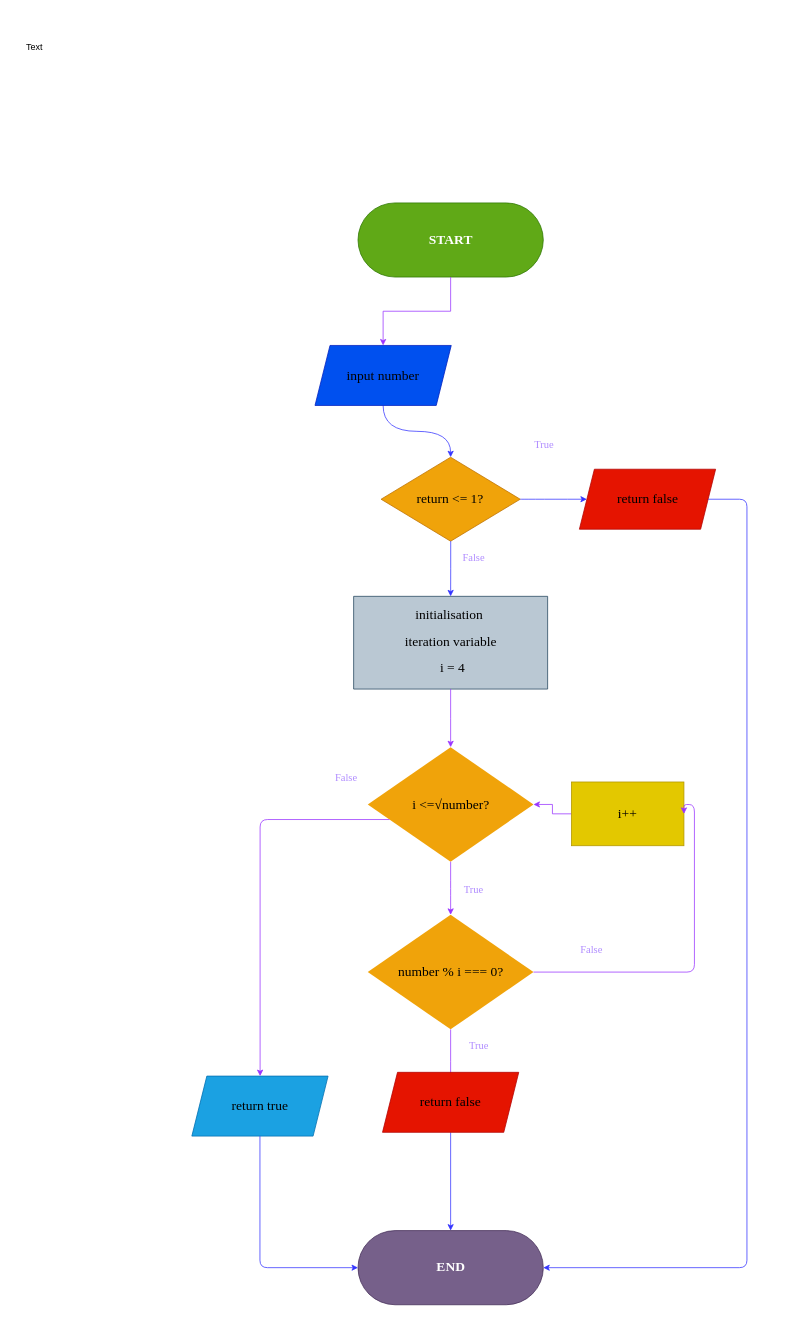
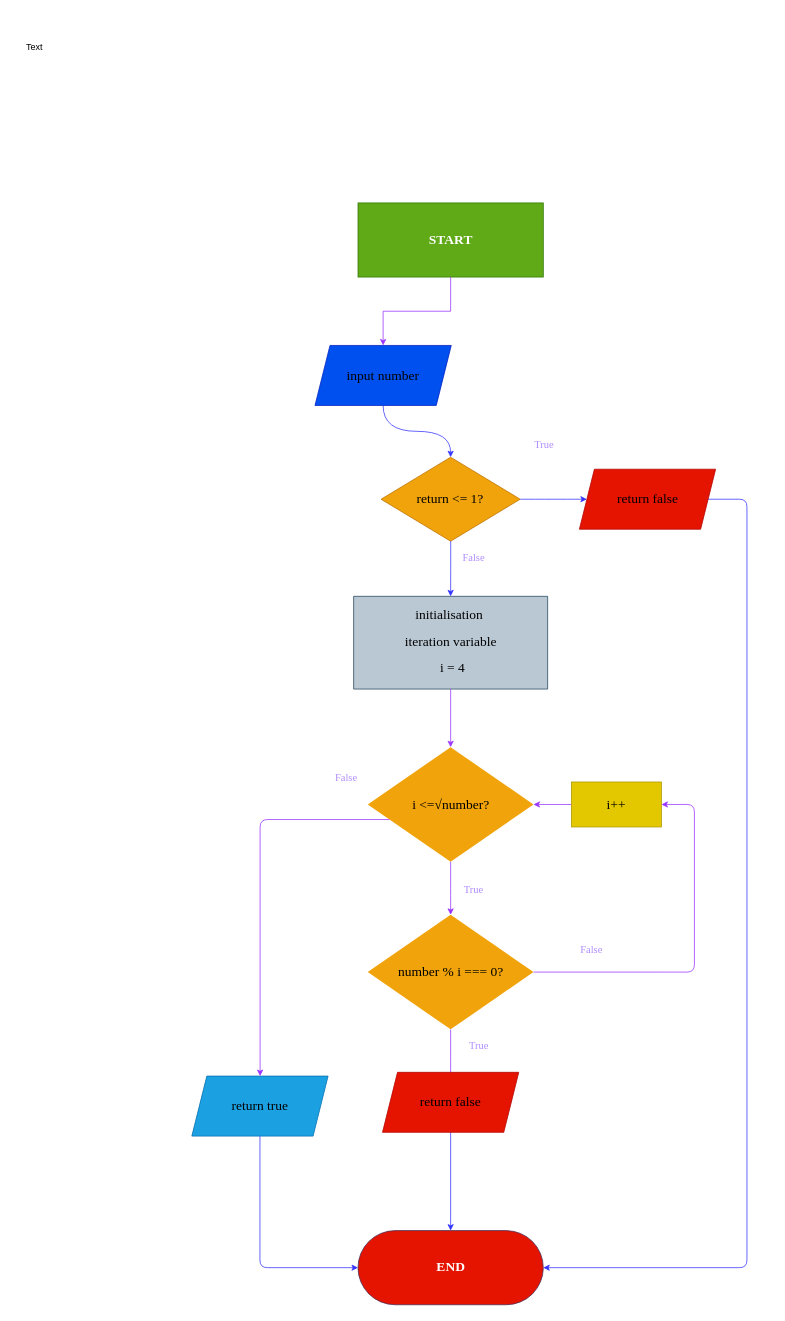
node "START": shape rounded rectangle -> rectangle
node "i++": size 113x64 -> 90x45
node "END": fillcolor #76608a -> #e51400
